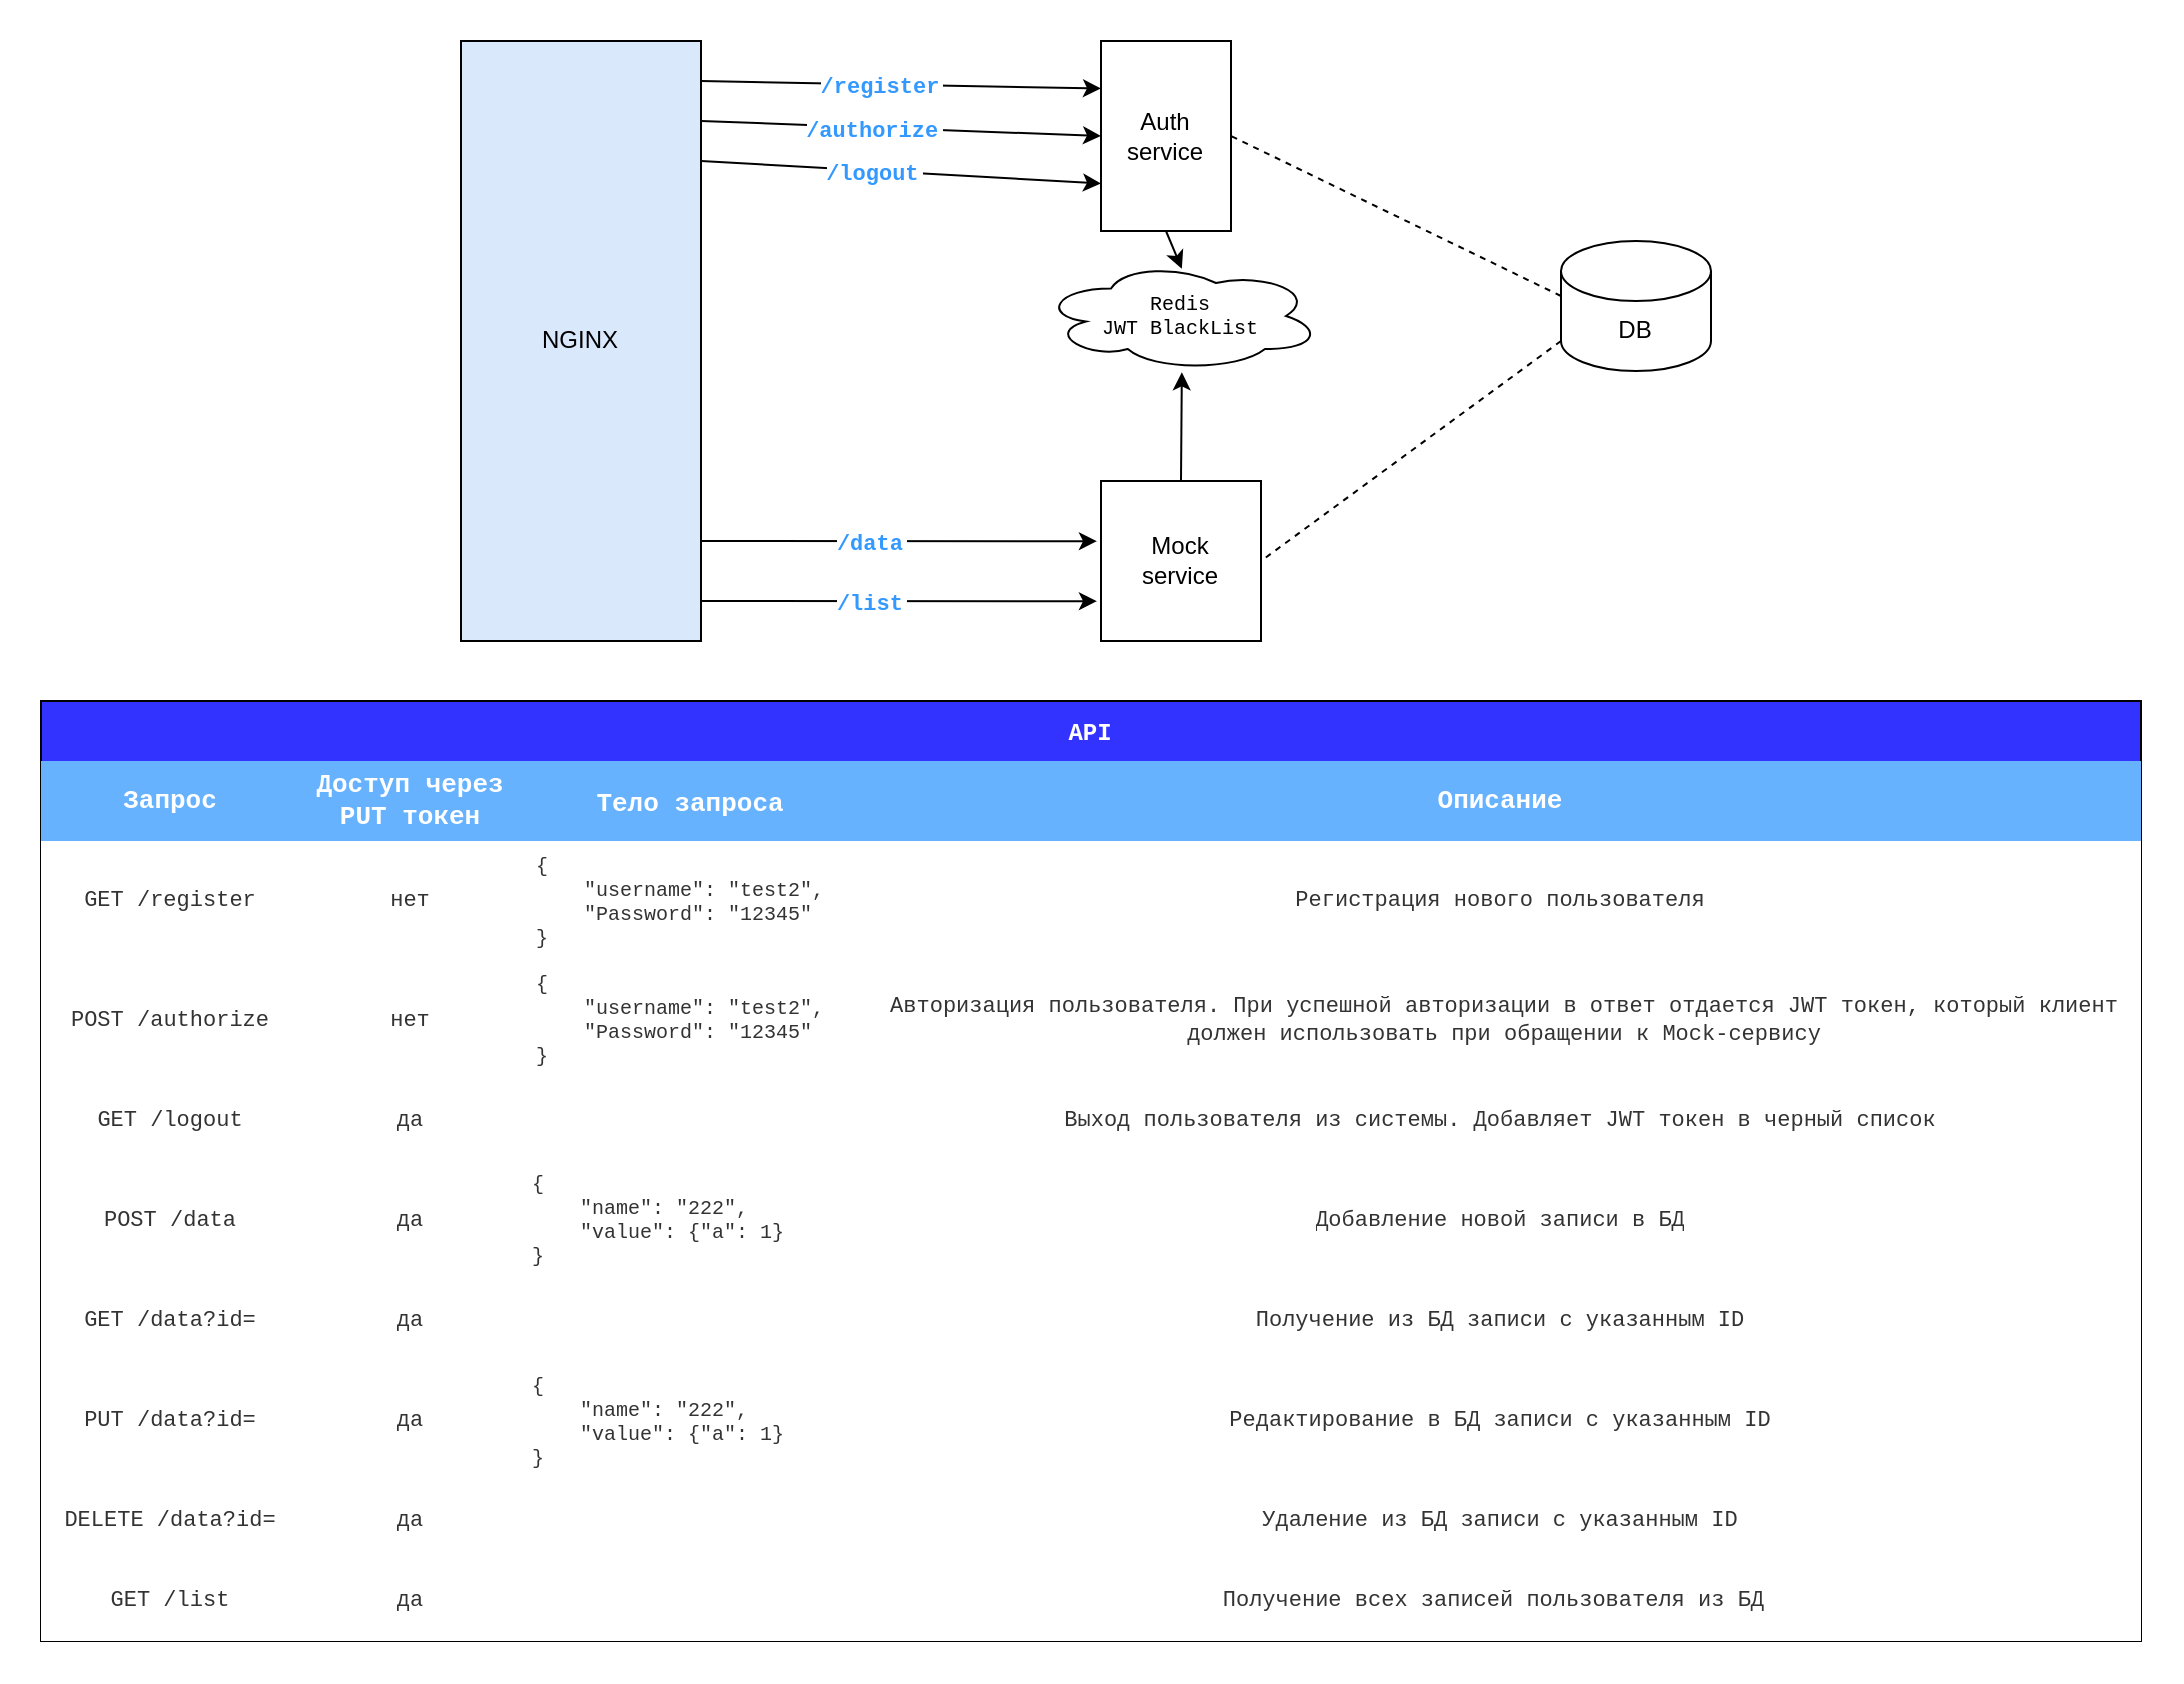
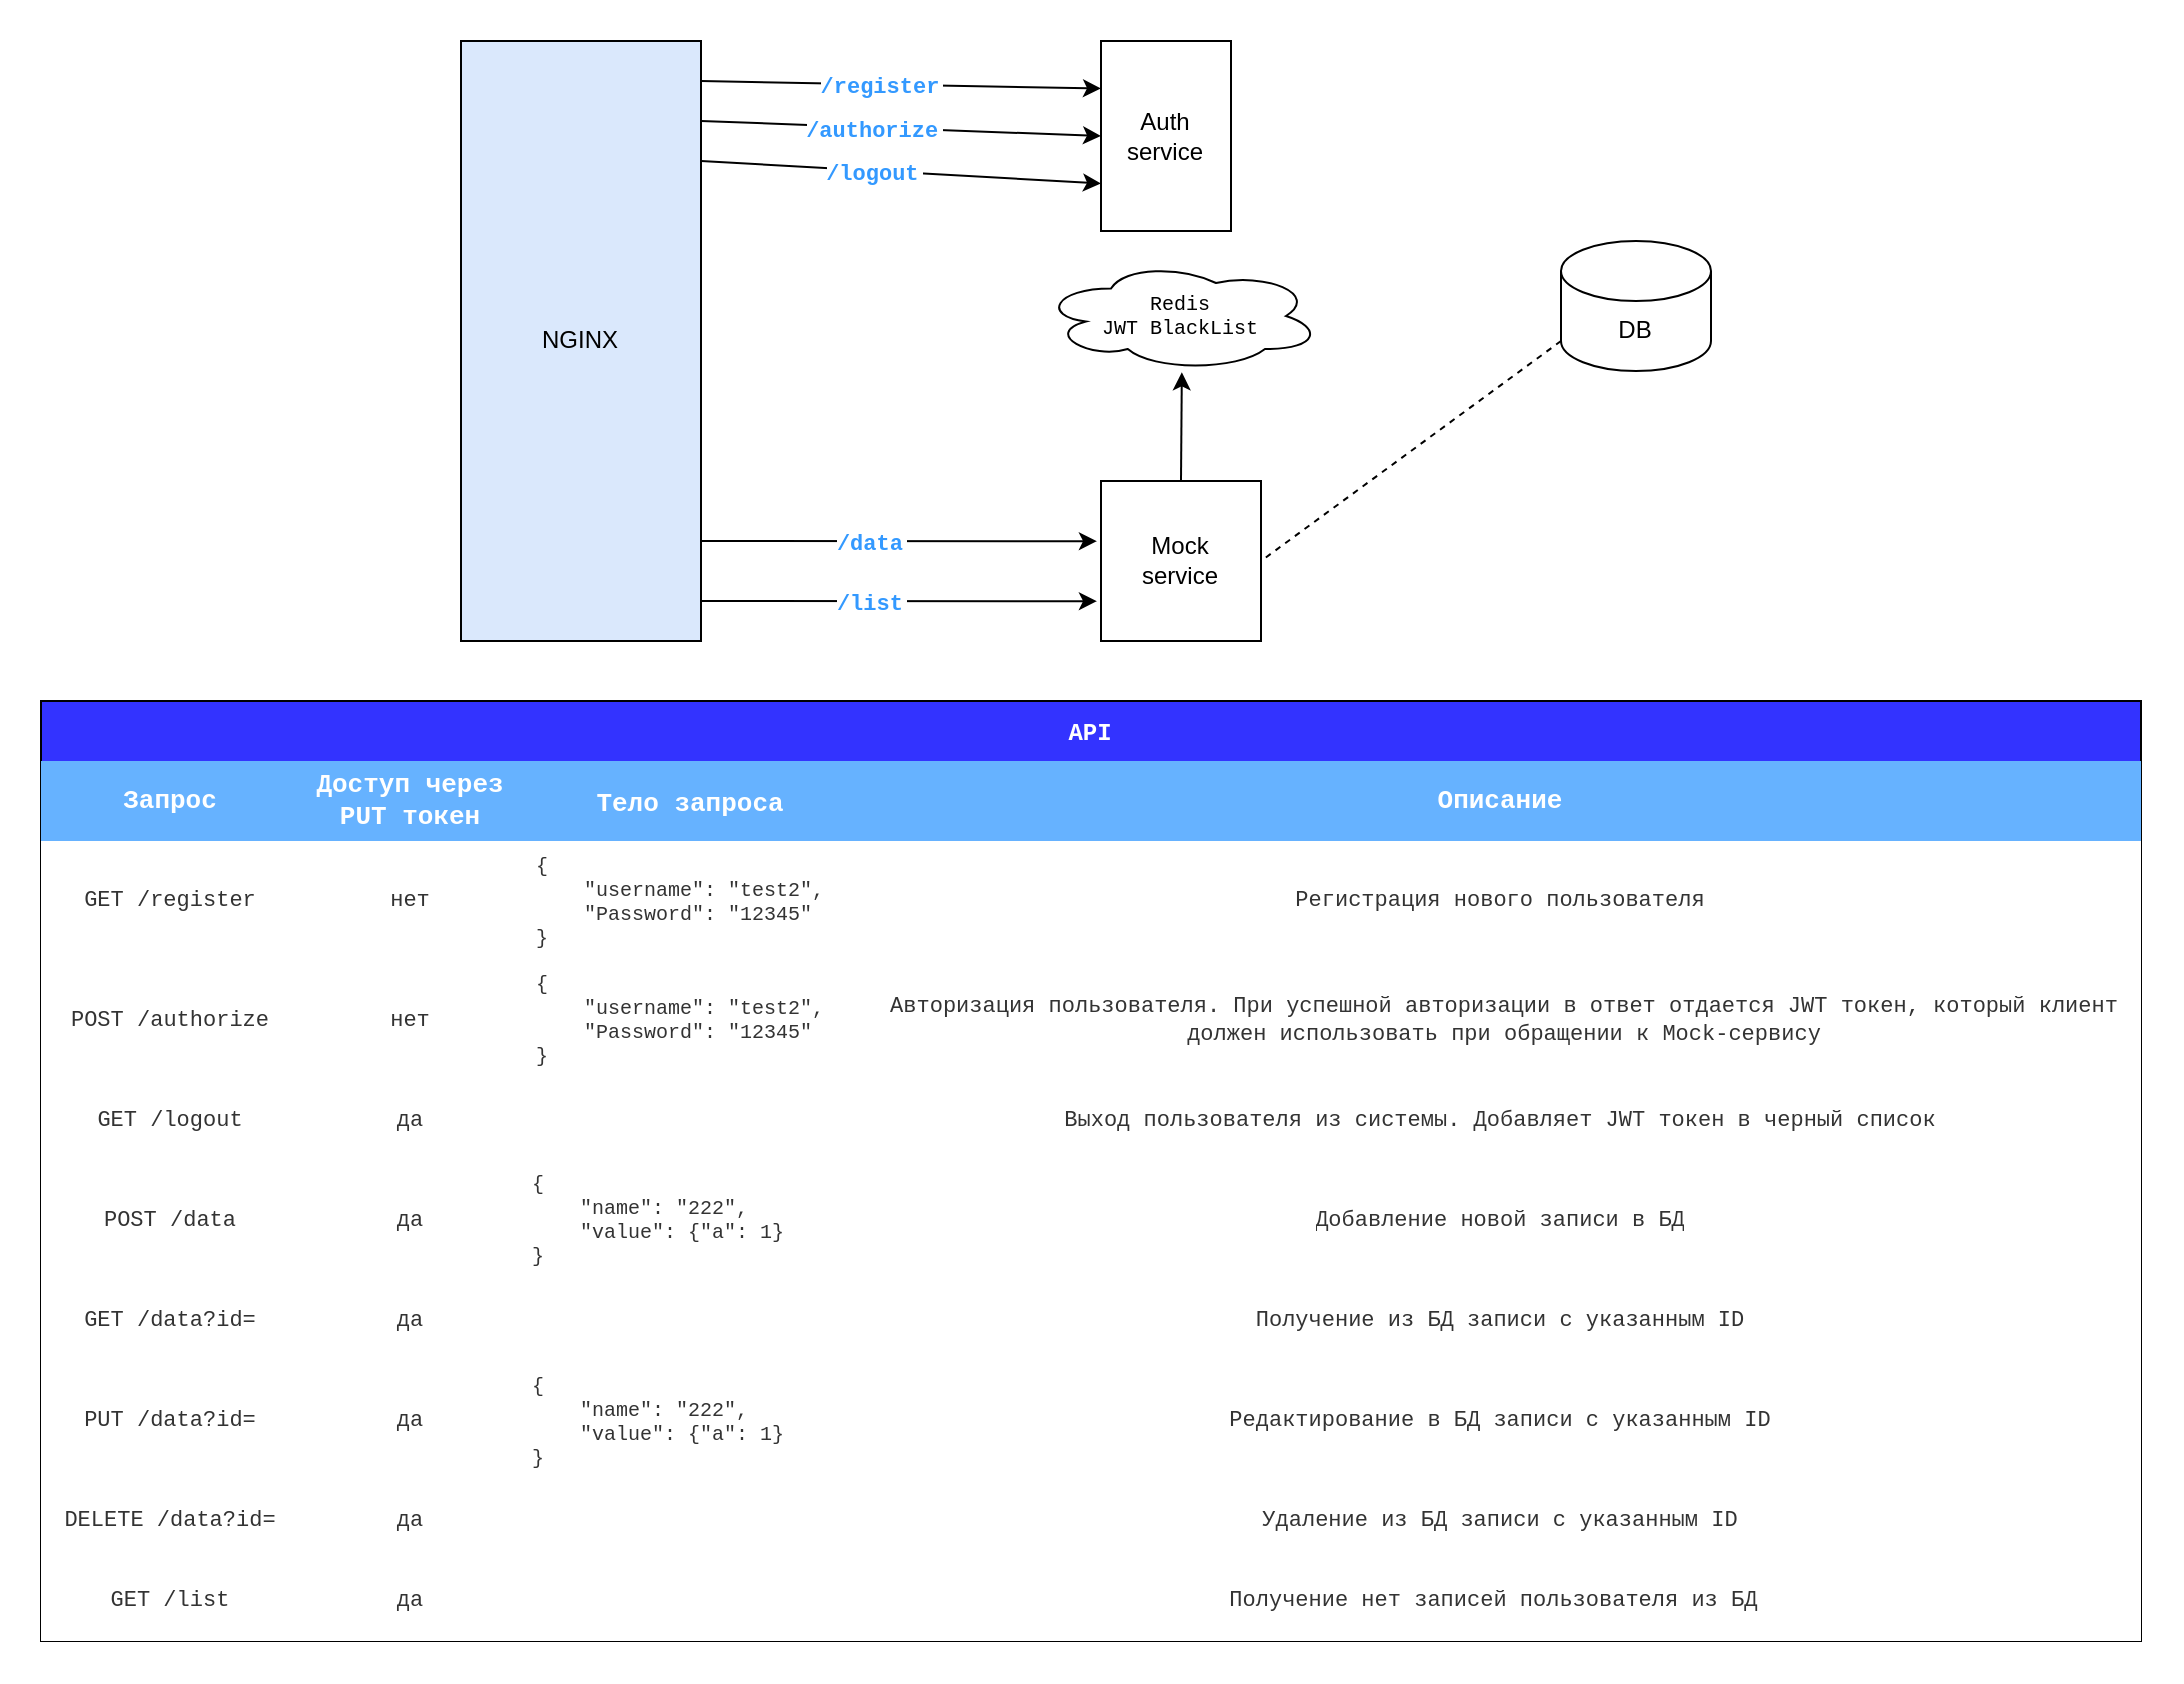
edge "Auth service" -- "DB": removed
edge "Auth service" -> "Redis JWT BlackList": removed
node "Получение всех записей пользователя из БД": label "Получение всех записей пользователя из БД" -> "Получение нет записей пользователя из БД"
